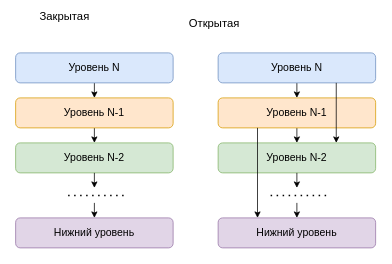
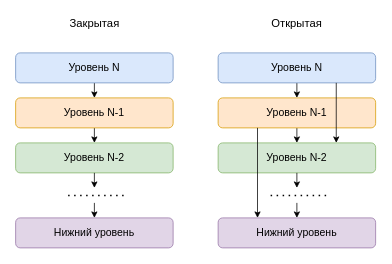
node "Закрытая": moved (64, 15) -> (94, 23)
node "Открытая": moved (214, 23) -> (297, 23)
